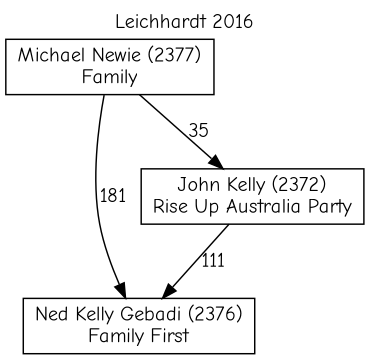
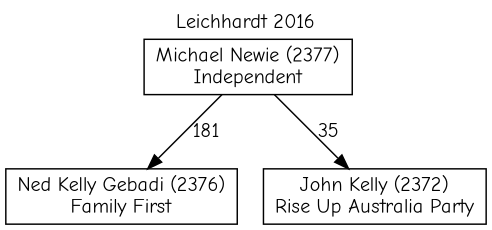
node "Michael Newie (2377) Family": label "Michael Newie (2377) Family" -> "Michael Newie (2377) Independent"
edge "John Kelly (2372) Rise Up Australia Party" -> "Ned Kelly Gebadi (2376) Family First": removed, label "111"
